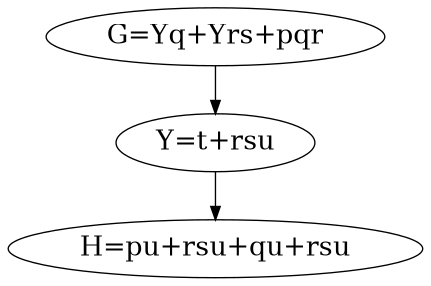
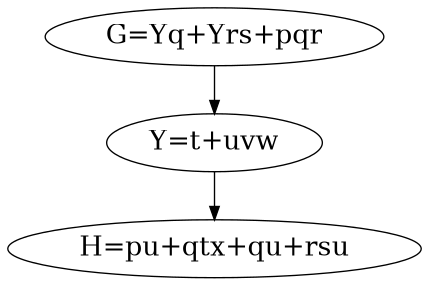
node "Y=t+rsu": label "Y=t+rsu" -> "Y=t+uvw"
node "H=pu+rsu+qu+rsu": label "H=pu+rsu+qu+rsu" -> "H=pu+qtx+qu+rsu"
